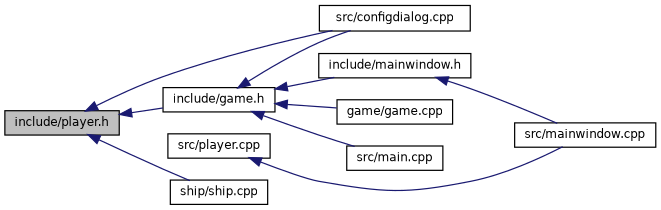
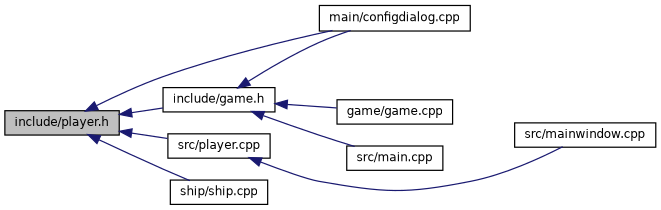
node "src/configdialog.cpp": label "src/configdialog.cpp" -> "main/configdialog.cpp"
node "include/mainwindow.h": removed
edge "src/player.cpp" -> "include/player.h": added
